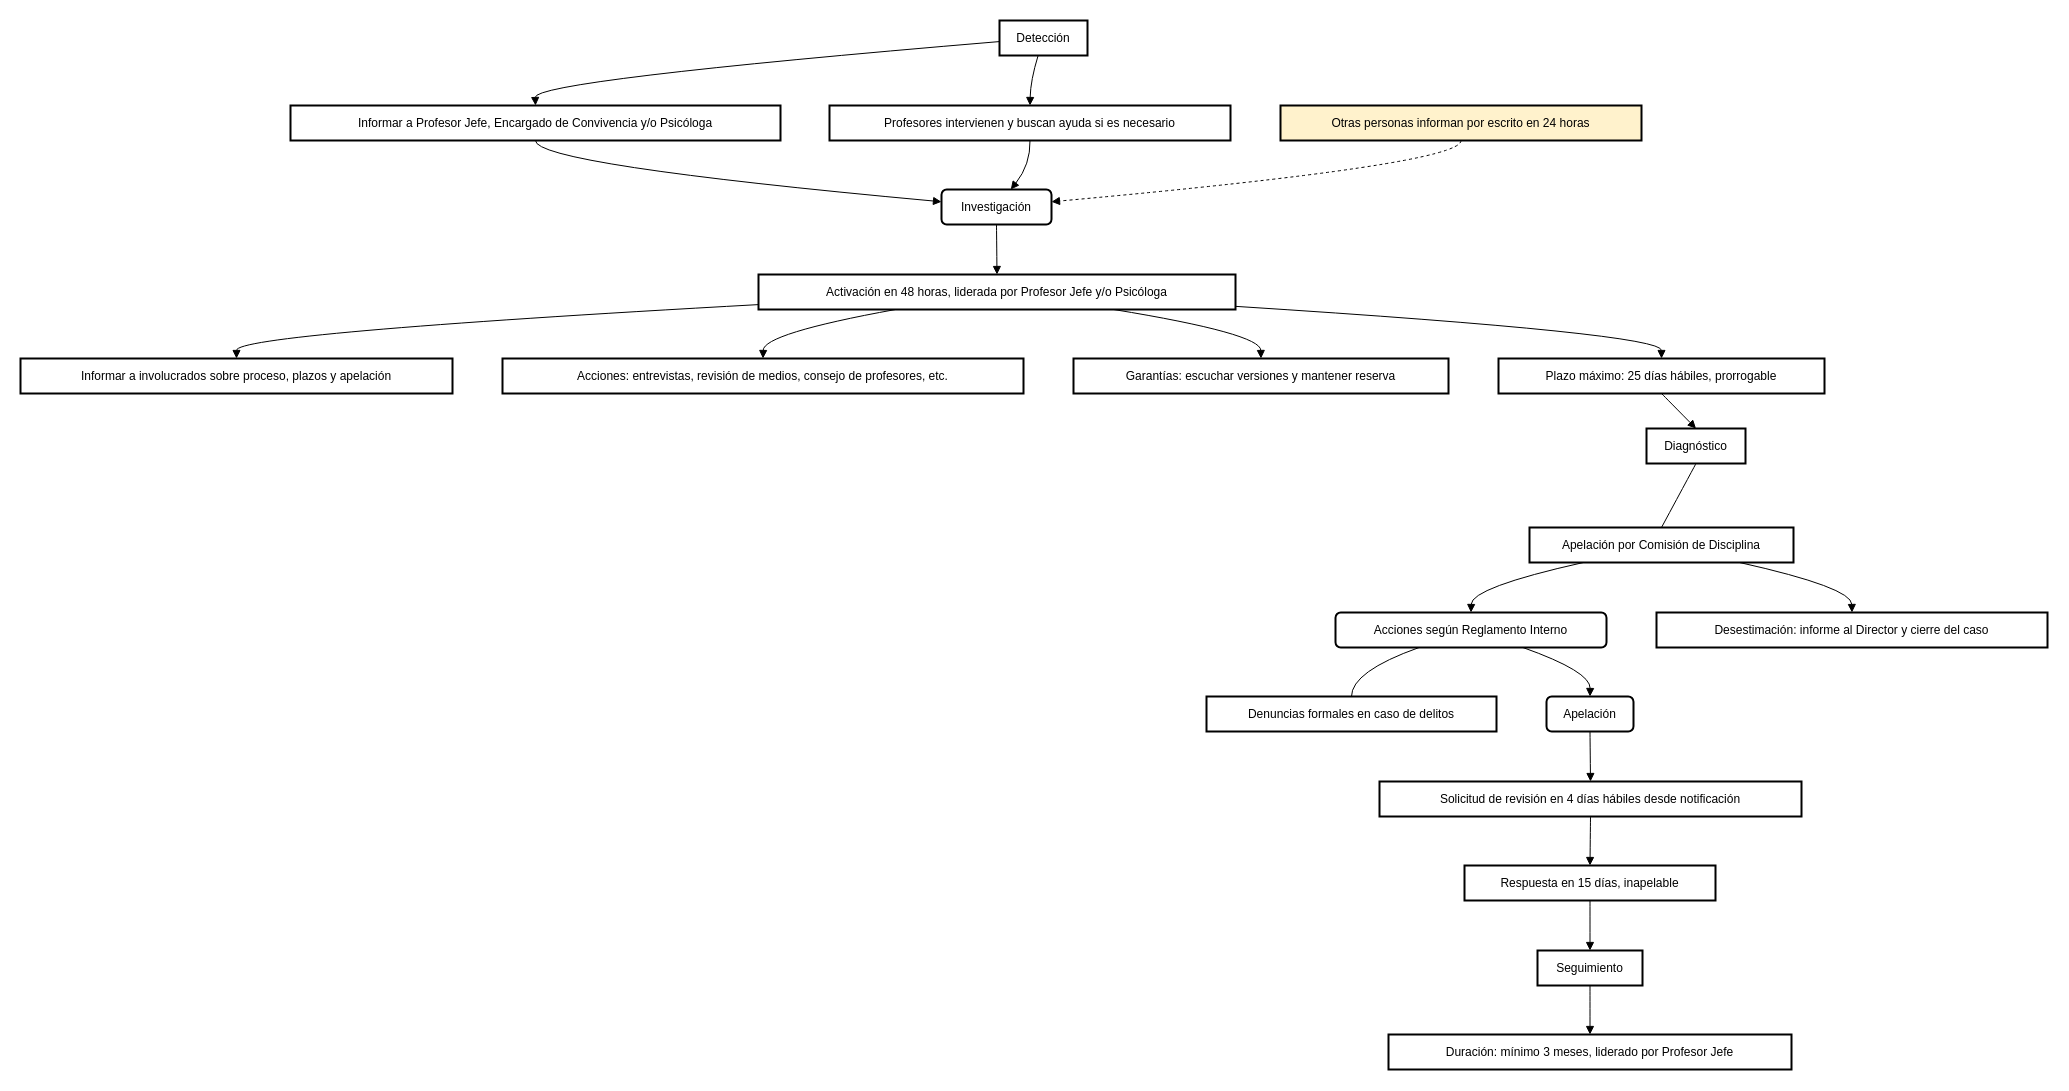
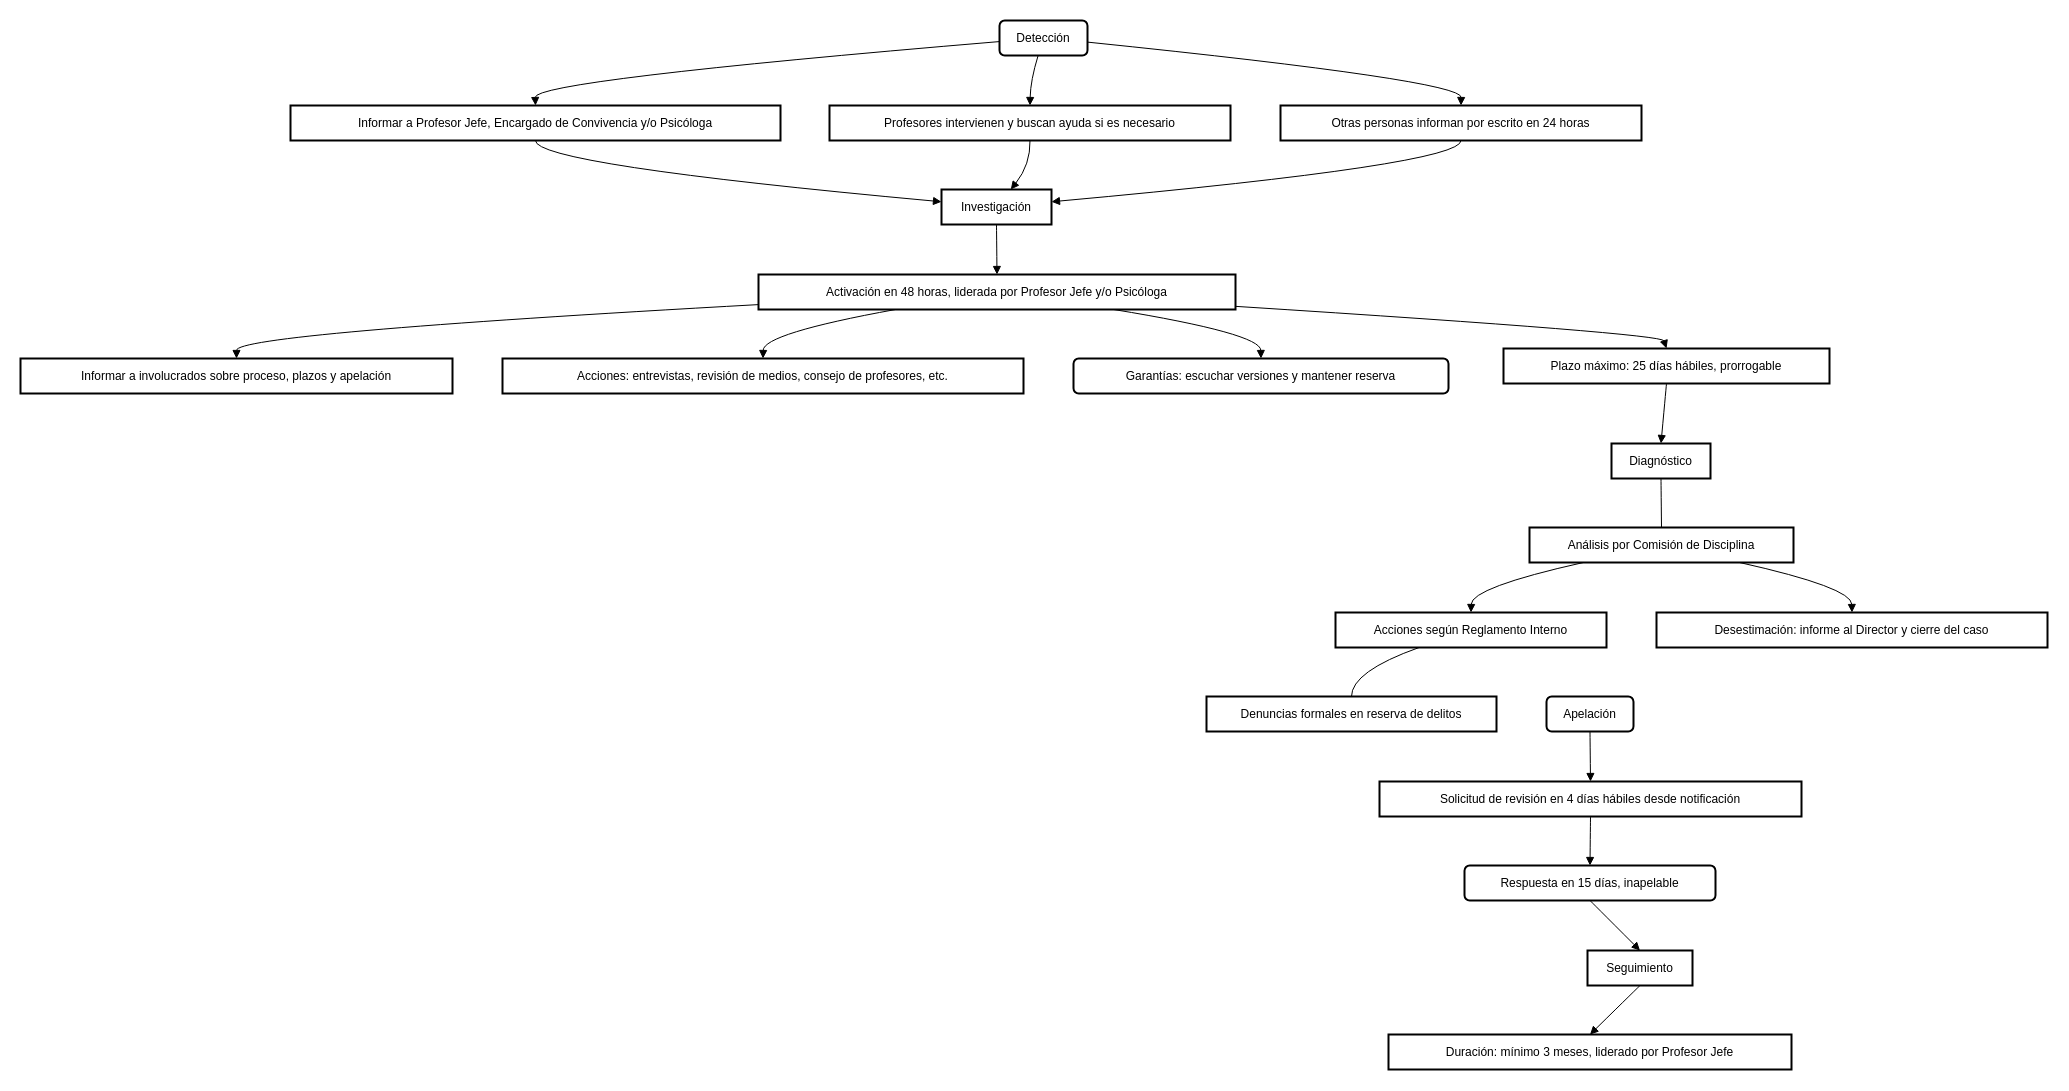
node "Detección": shape rectangle -> rounded rectangle
edge "Detección" -> "Otras personas informan por escrito en 24 horas": added
node "Otras personas informan por escrito en 24 horas": fillcolor #fff2cc -> #ffffff
edge "Otras personas informan por escrito en 24 horas" -> "Investigación": style dashed -> solid
node "Investigación": shape rounded rectangle -> rectangle
node "Garantías: escuchar versiones y mantener reserva": shape rectangle -> rounded rectangle
node "Plazo máximo: 25 días hábiles, prorrogable": moved (1662, 376) -> (1667, 366)
node "Diagnóstico": moved (1696, 446) -> (1661, 461)
node "Apelación por Comisión de Disciplina": label "Apelación por Comisión de Disciplina" -> "Análisis por Comisión de Disciplina"
node "Acciones según Reglamento Interno": shape rounded rectangle -> rectangle
edge "Acciones según Reglamento Interno" -> "Apelación": removed
node "Denuncias formales en caso de delitos": label "Denuncias formales en caso de delitos" -> "Denuncias formales en reserva de delitos"
node "Respuesta en 15 días, inapelable": shape rectangle -> rounded rectangle
node "Seguimiento": moved (1590, 968) -> (1640, 968)
